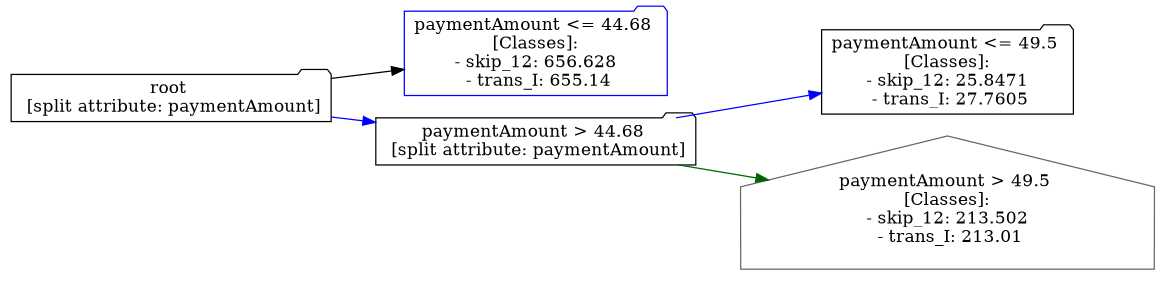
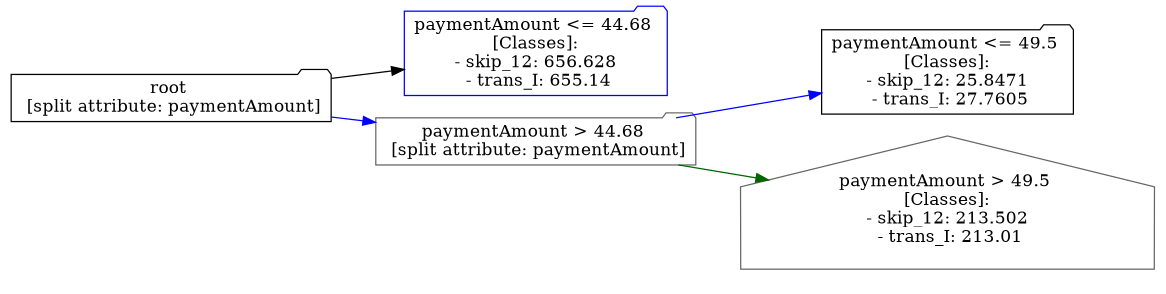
node "paymentAmount > 44.68 [split attribute: paymentAmount]": color black -> gray40
